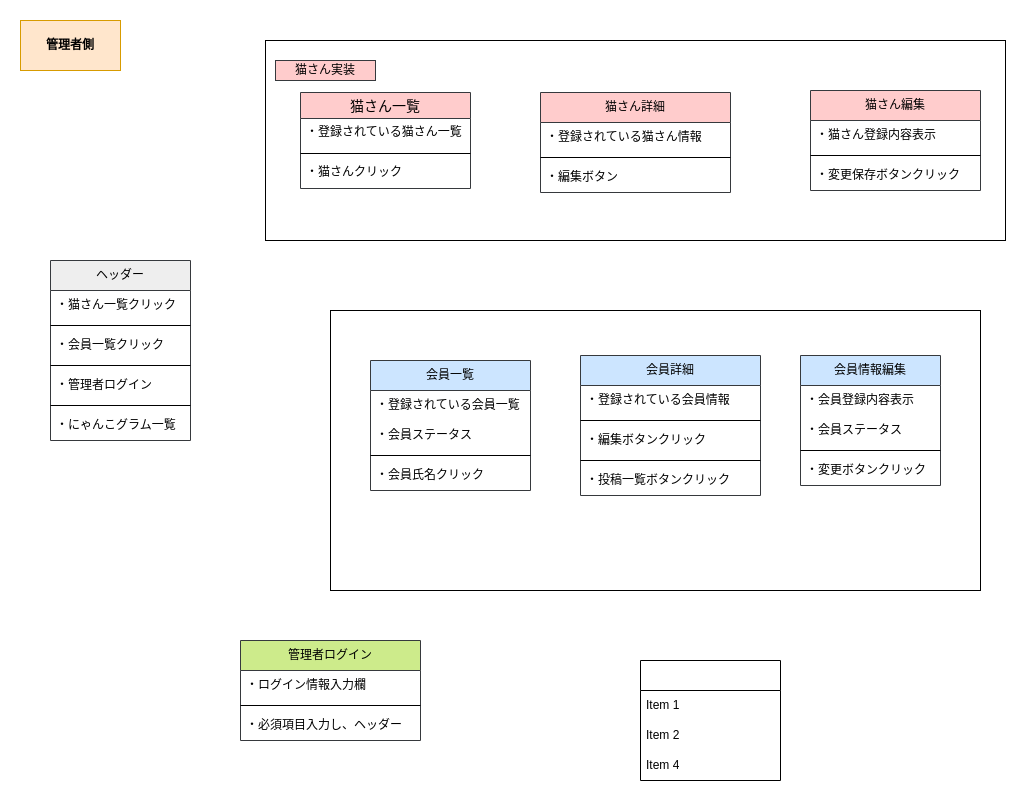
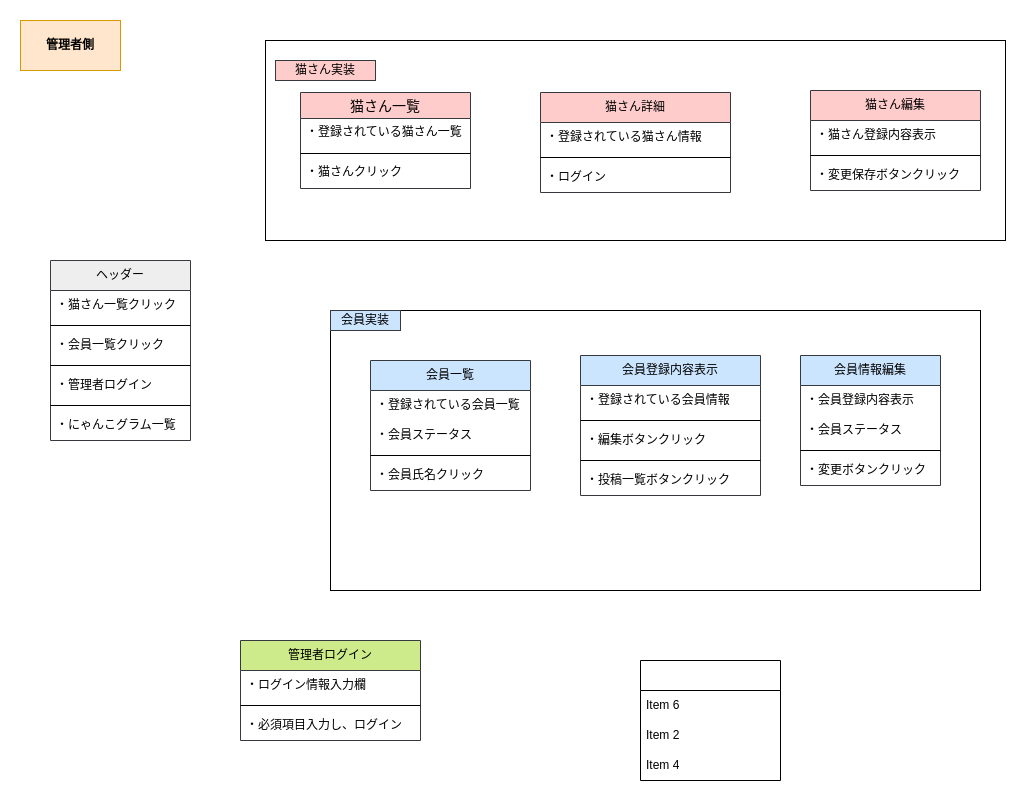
node "・編集ボタン": label "・編集ボタン" -> "・ログイン"
node "会員実装": added
node "会員詳細": label "会員詳細" -> "会員登録内容表示"
node "Item 1": label "Item 1" -> "Item 6"
node "・必須項目入力し、ヘッダー": label "・必須項目入力し、ヘッダー" -> "・必須項目入力し、ログイン"
